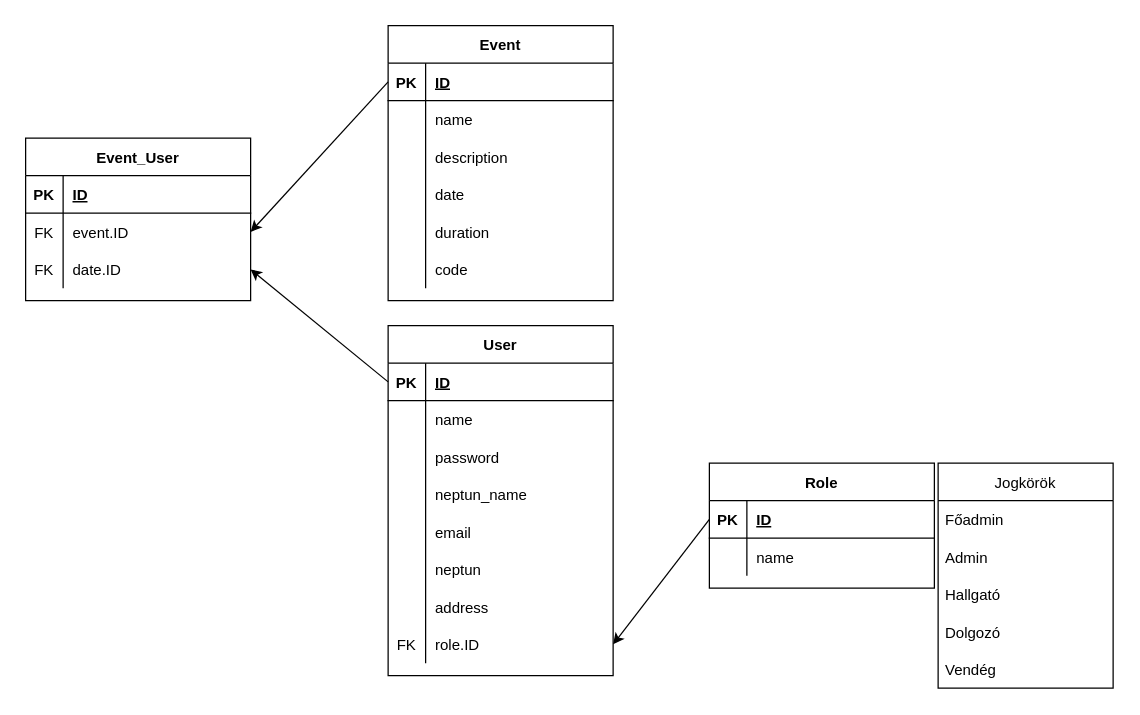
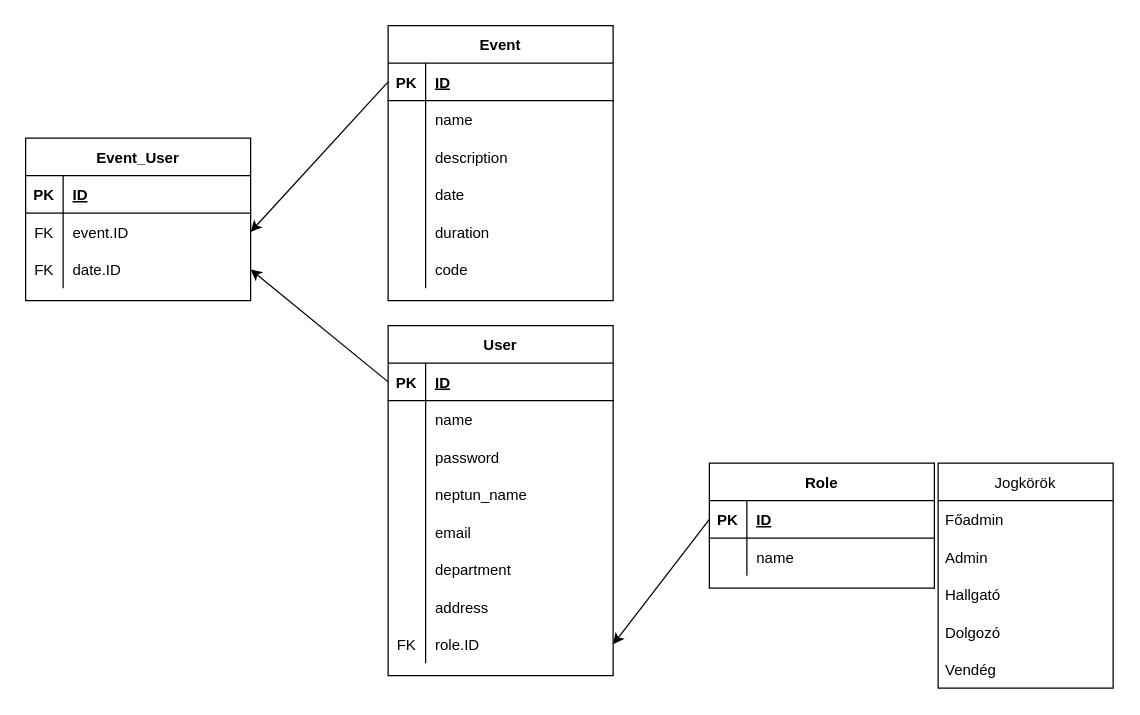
node "neptun": label "neptun" -> "department"
